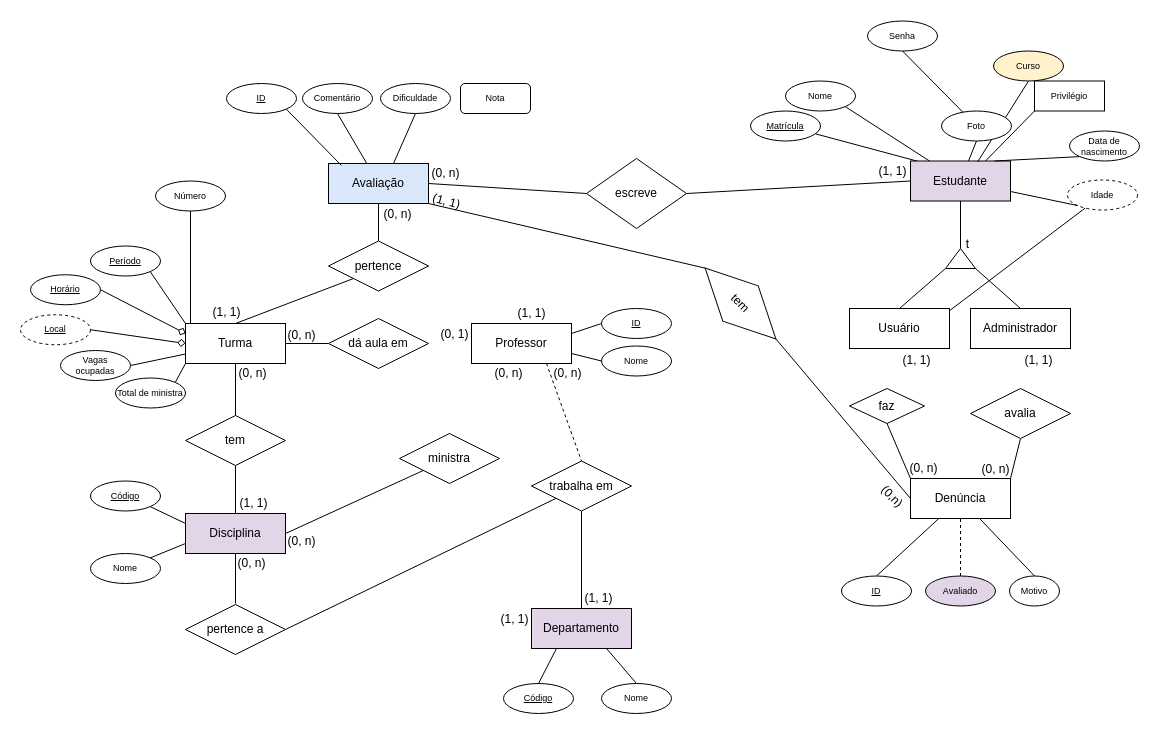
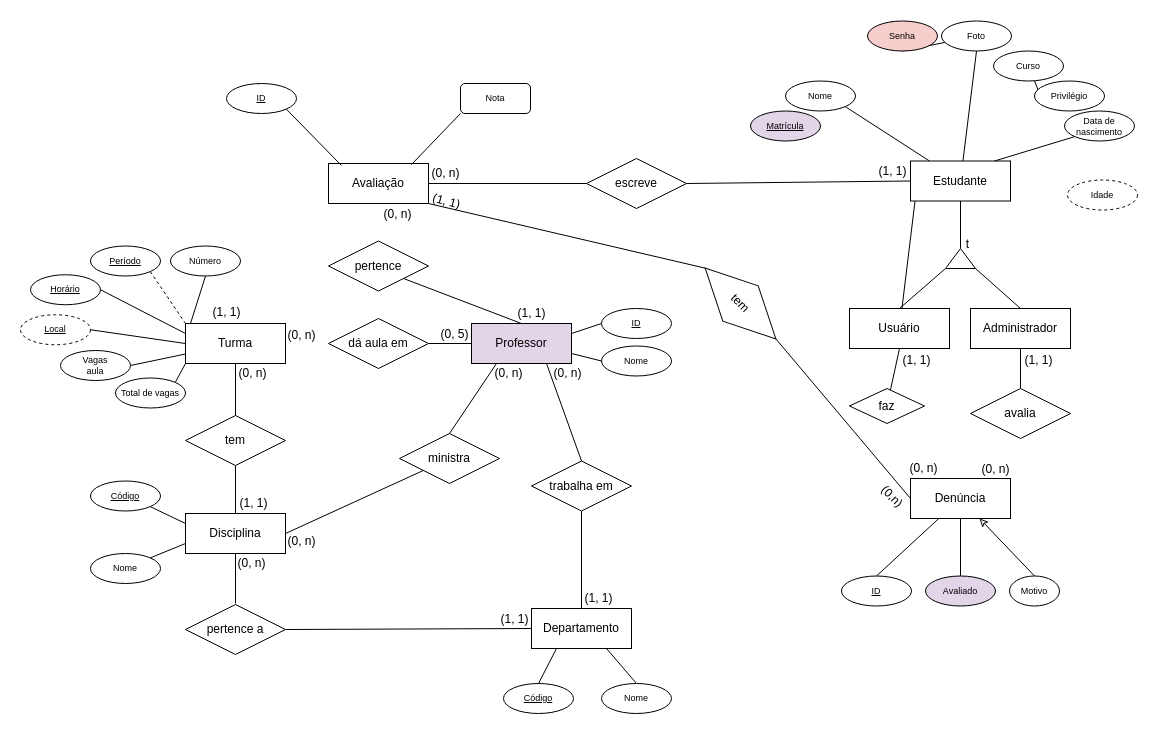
node "Senha": fillcolor #ffffff -> #f8cecc
node "Curso": fillcolor #fff2cc -> #ffffff
node "Privilégio": shape rectangle -> ellipse
node "Comentário": removed
node "Dificuldade": removed
edge "Curso" -- "Estudante": removed
node "Matrícula": fillcolor #ffffff -> #e1d5e7
node "Foto": moved (977, 126) -> (977, 36)
edge "Privilégio" -- "Estudante": now "Privilégio" -- "Curso"
edge "Comentário" -- "Avaliação": removed
edge "Dificuldade" -- "Avaliação": removed
edge "Nota" -- "Avaliação": added
node "Data de nascimento": moved (1105, 146) -> (1100, 126)
edge "Matrícula" -- "Estudante": now "Usuário" -- "Estudante"
node "Estudante": fillcolor #e1d5e7 -> #ffffff
node "Avaliação": fillcolor #dae8fc -> #ffffff
node "escreve": size 100x70 -> 100x50
node "Número": moved (191, 196) -> (206, 261)
edge "Estudante" -- "Idade": removed
edge "Avaliação" -- "pertence": removed
edge "Idade" -- "Usuário": now "faz" -- "Usuário"
edge "Período" -- "Turma": style solid -> dashed
edge "pertence" -- "Turma": removed
edge "pertence" -- "Professor": added
edge "Horário" -> "Turma": arrowhead diamond -> none
node "(0, 1)": label "(0, 1)" -> "(0, 5)"
edge "Local" -> "Turma": arrowhead diamond -> none
edge "Turma" -- "dá aula em": removed
edge "dá aula em" -- "Professor": added
node "Professor": fillcolor #ffffff -> #e1d5e7
node "Vagas ocupadas": label "Vagas ocupadas" -> "Vagas aula"
edge "Administrador" -- "avalia": added
node "Total de ministra": label "Total de ministra" -> "Total de vagas"
edge "Professor" -- "ministra": added
edge "Professor" -- "trabalha em": style dashed -> solid
edge "faz" -- "Denúncia": removed
edge "avalia" -- "Denúncia": removed
edge "Denúncia" -- "Motivo": arrowhead none -> classic
node "Disciplina": fillcolor #e1d5e7 -> #ffffff
edge "Denúncia" -- "Avaliado": style dashed -> solid
edge "trabalha em" -- "pertence a": now "Departamento" -- "pertence a"
node "Departamento": fillcolor #e1d5e7 -> #ffffff
